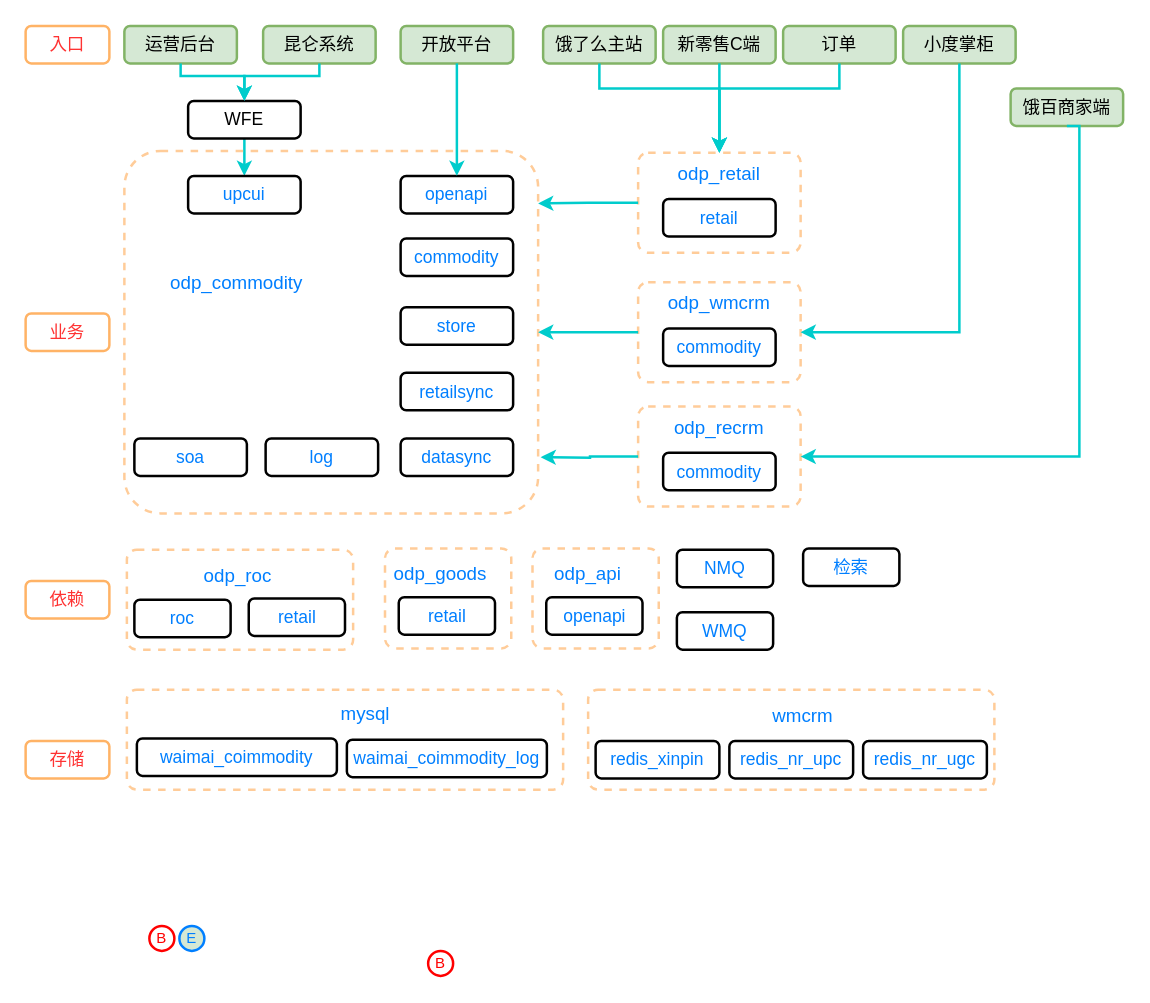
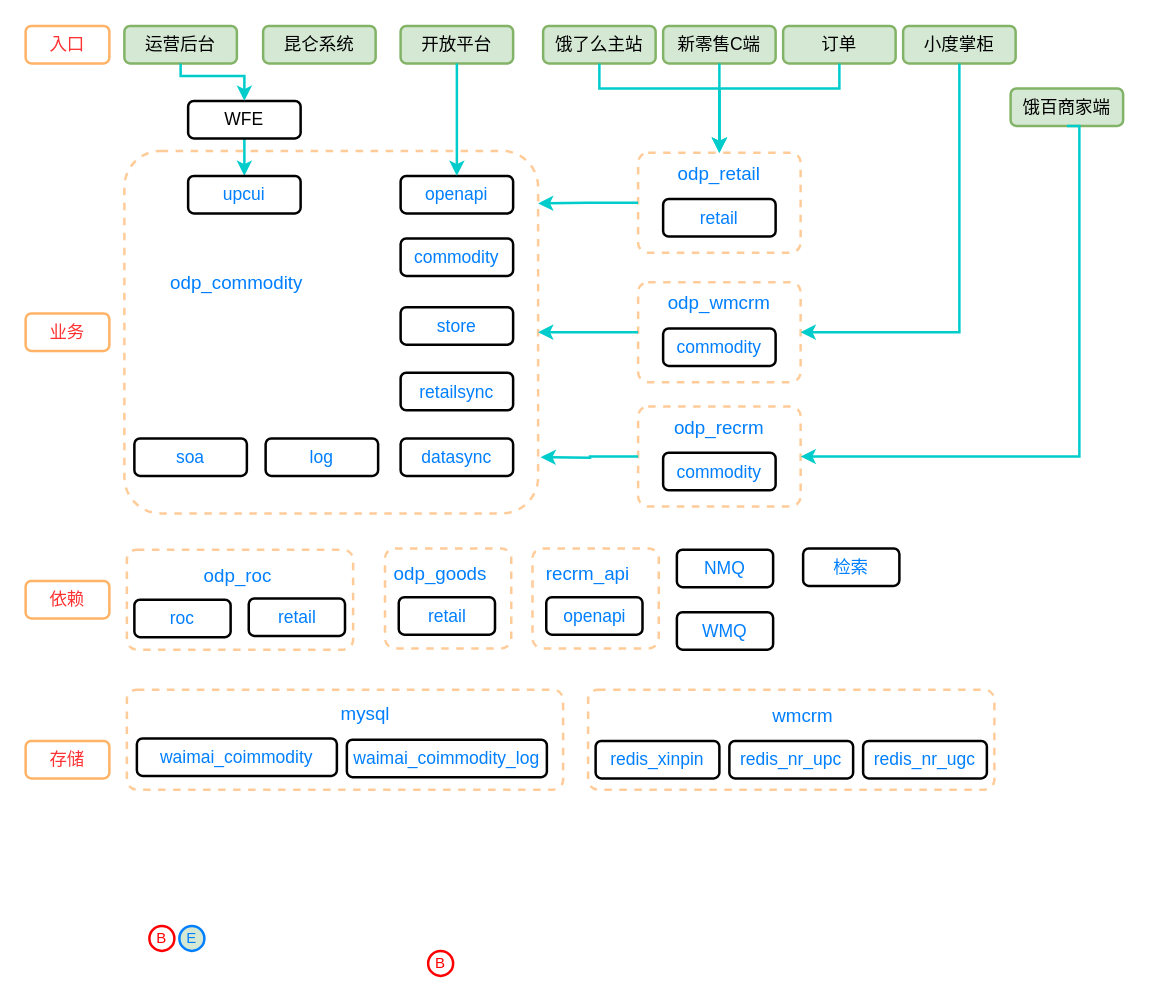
edge "昆仑系统" -> "WFE": removed
node "odp_api": label "odp_api" -> "recrm_api"
